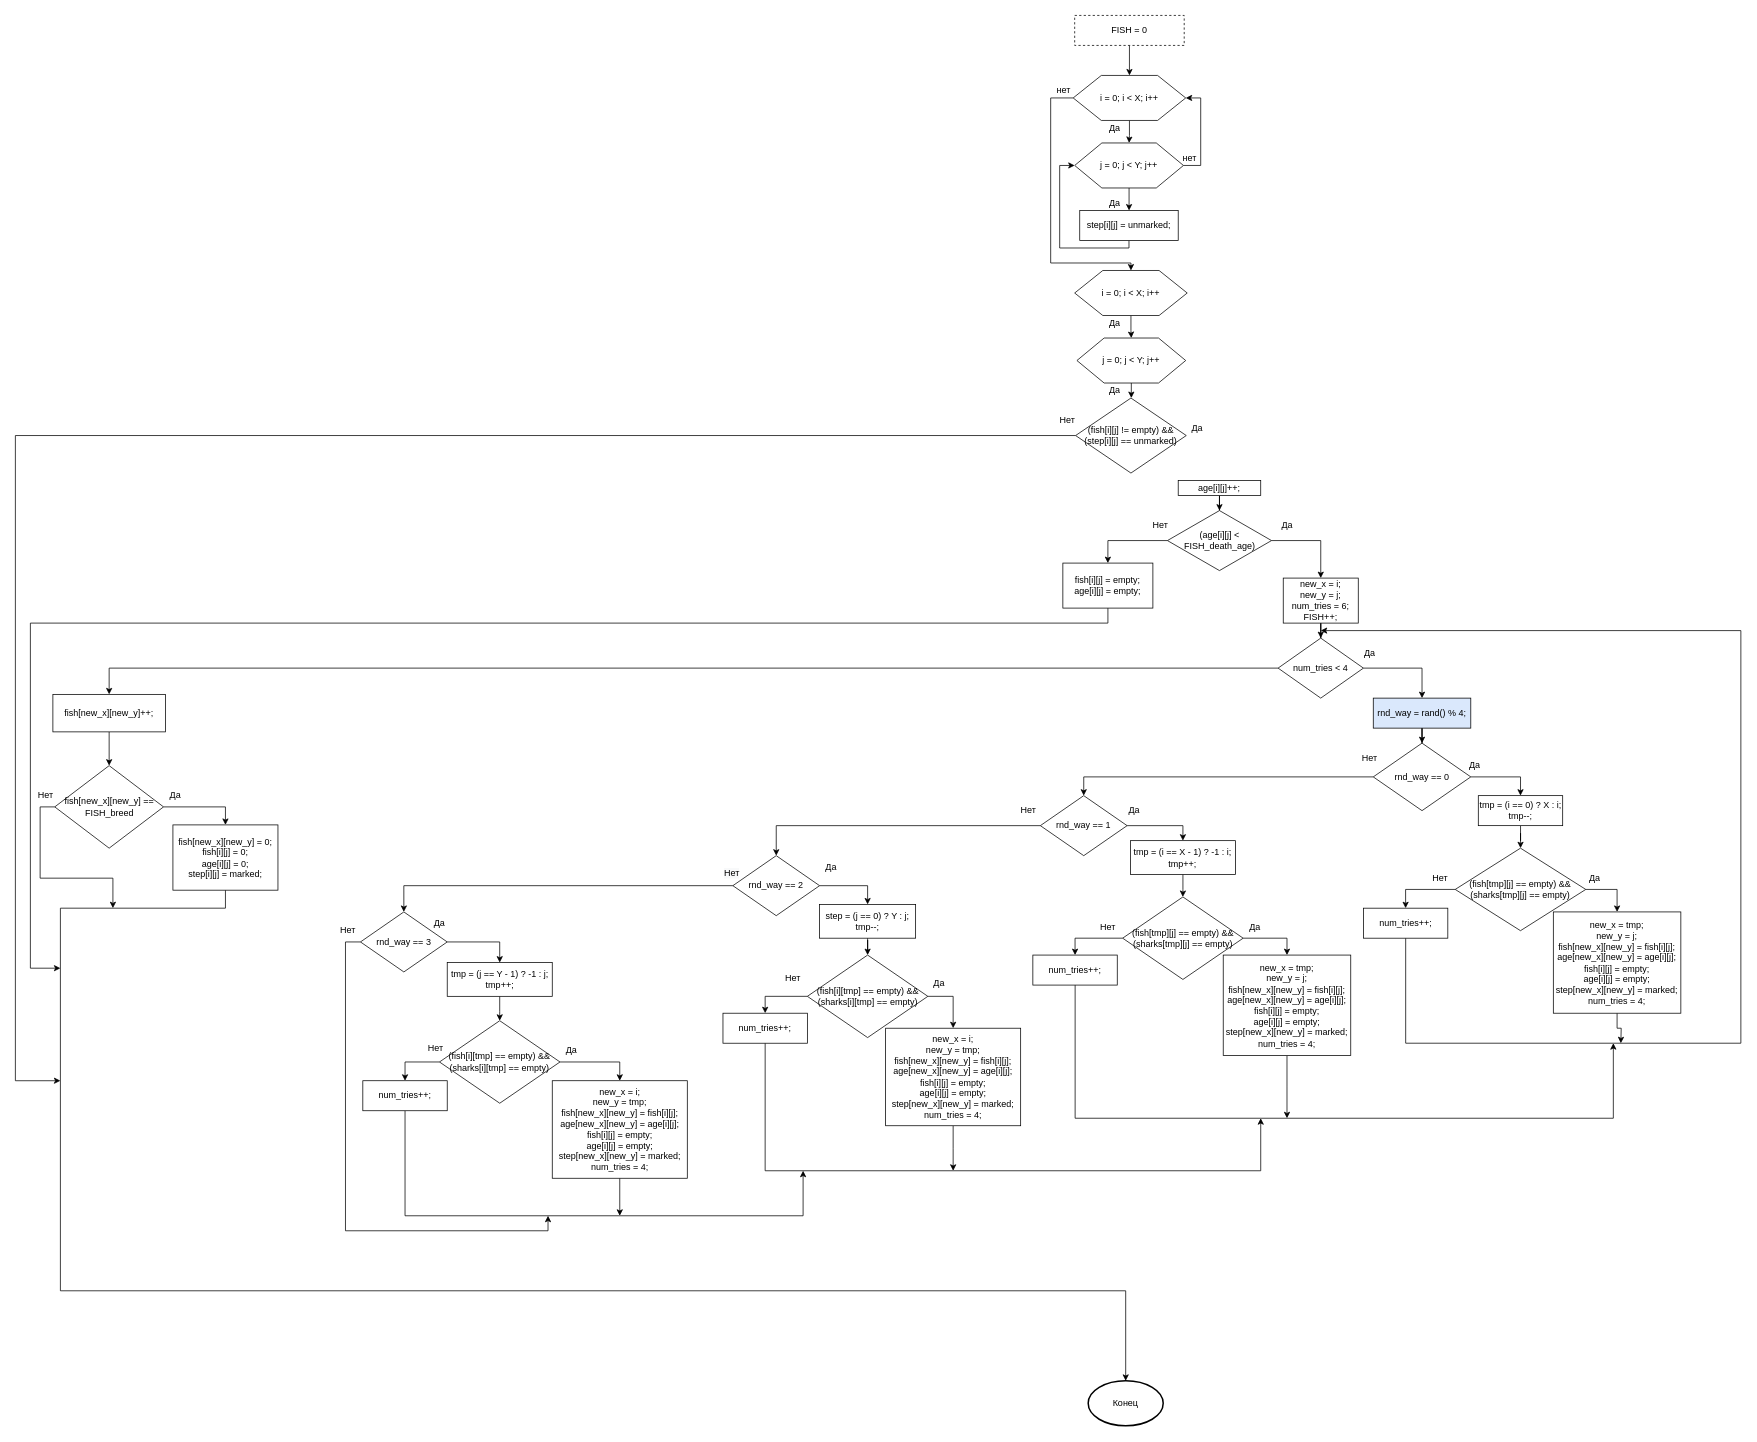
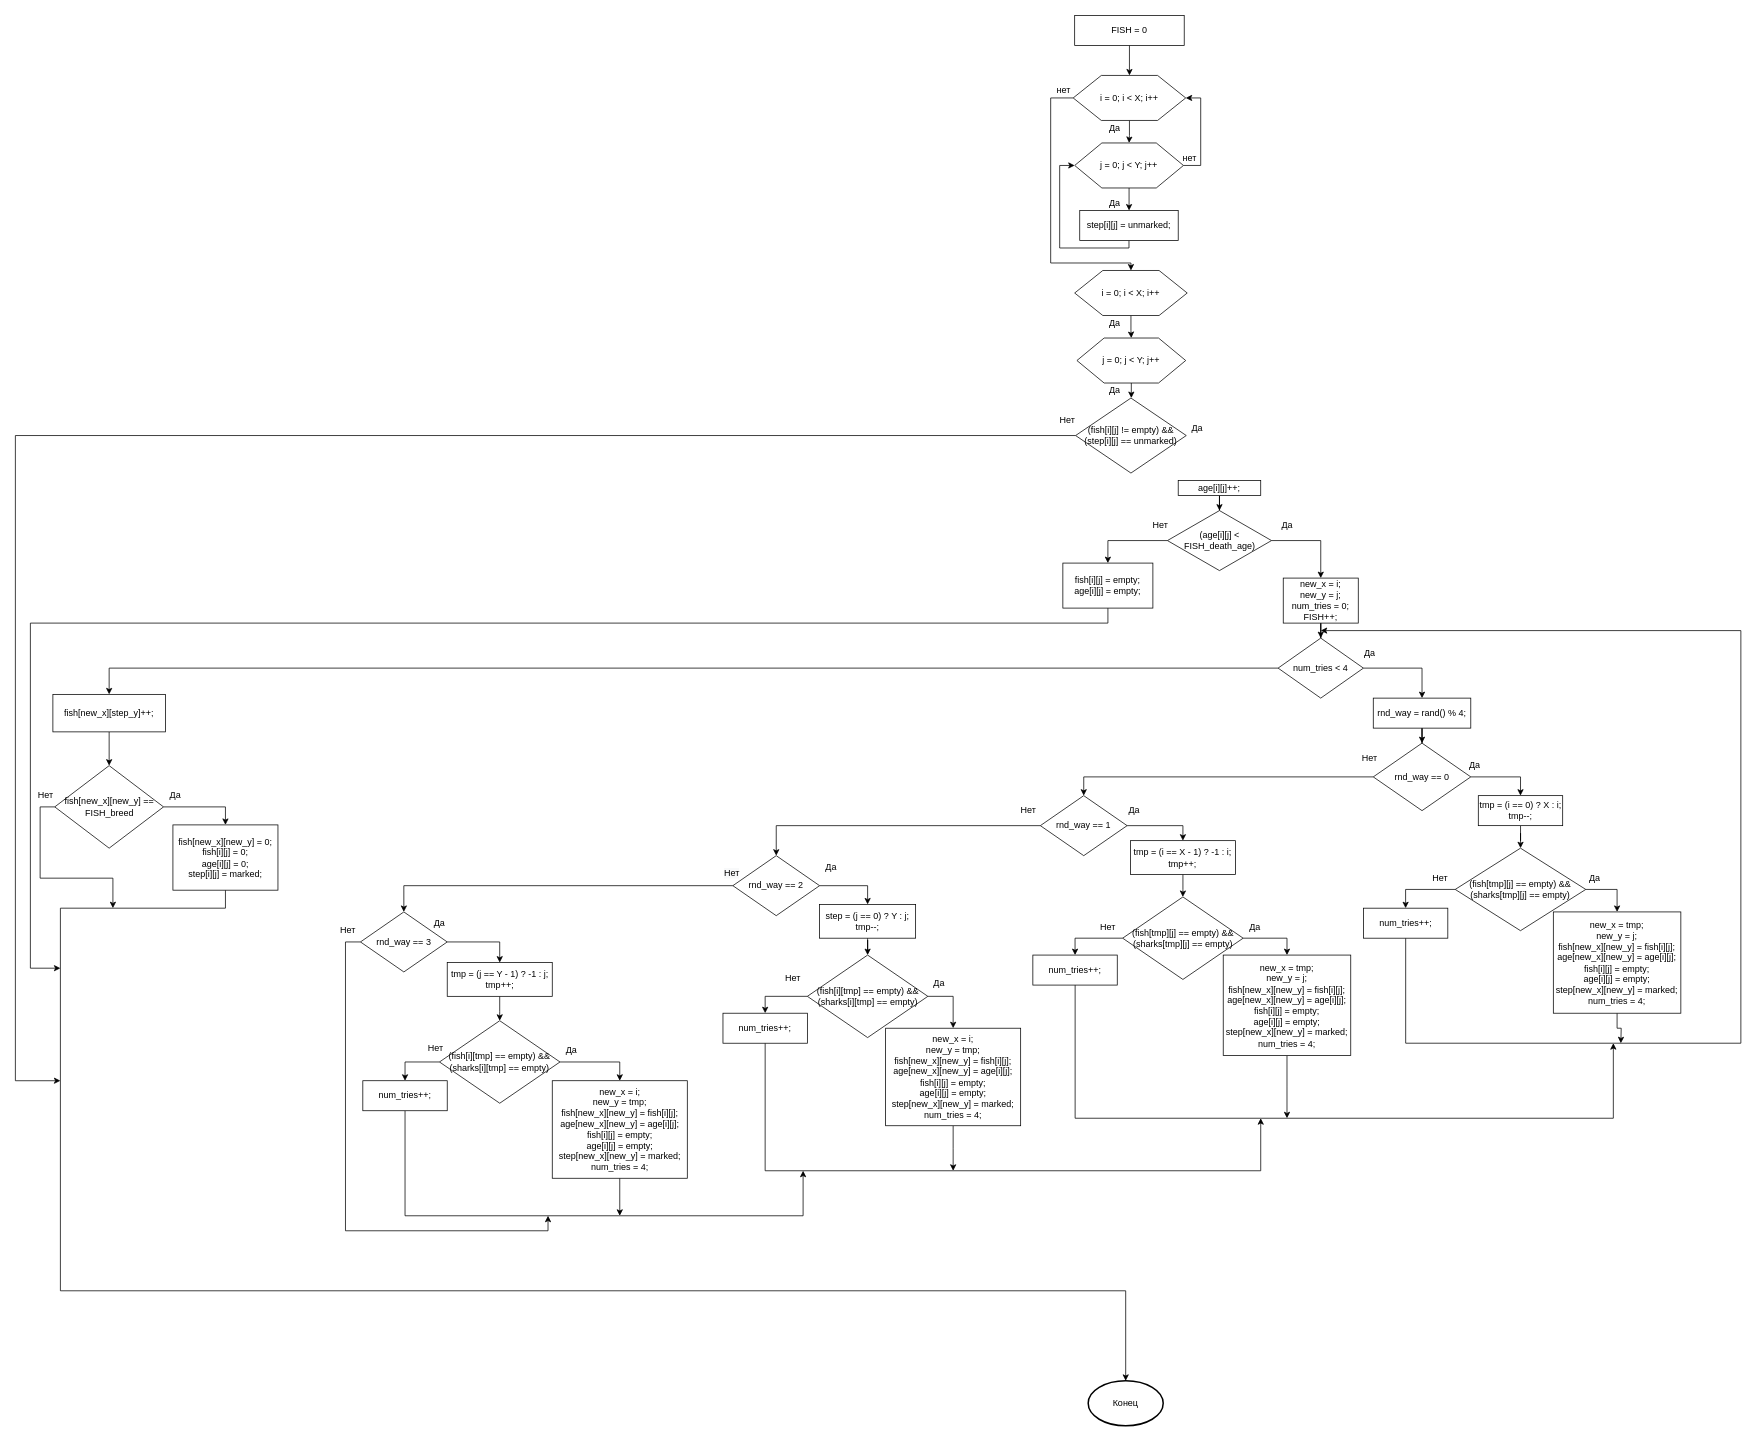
node "FISH = 0": style dashed -> solid
node "new_x = i; new_y = j; num_tries = 6; FISH++;": label "new_x = i; new_y = j; num_tries = 6; FISH++;" -> "new_x = i; new_y = j; num_tries = 0; FISH++;"
node "fish[new_x][new_y]++;": label "fish[new_x][new_y]++;" -> "fish[new_x][step_y]++;"
node "rnd_way = rand() % 4;": fillcolor #dae8fc -> #ffffff
